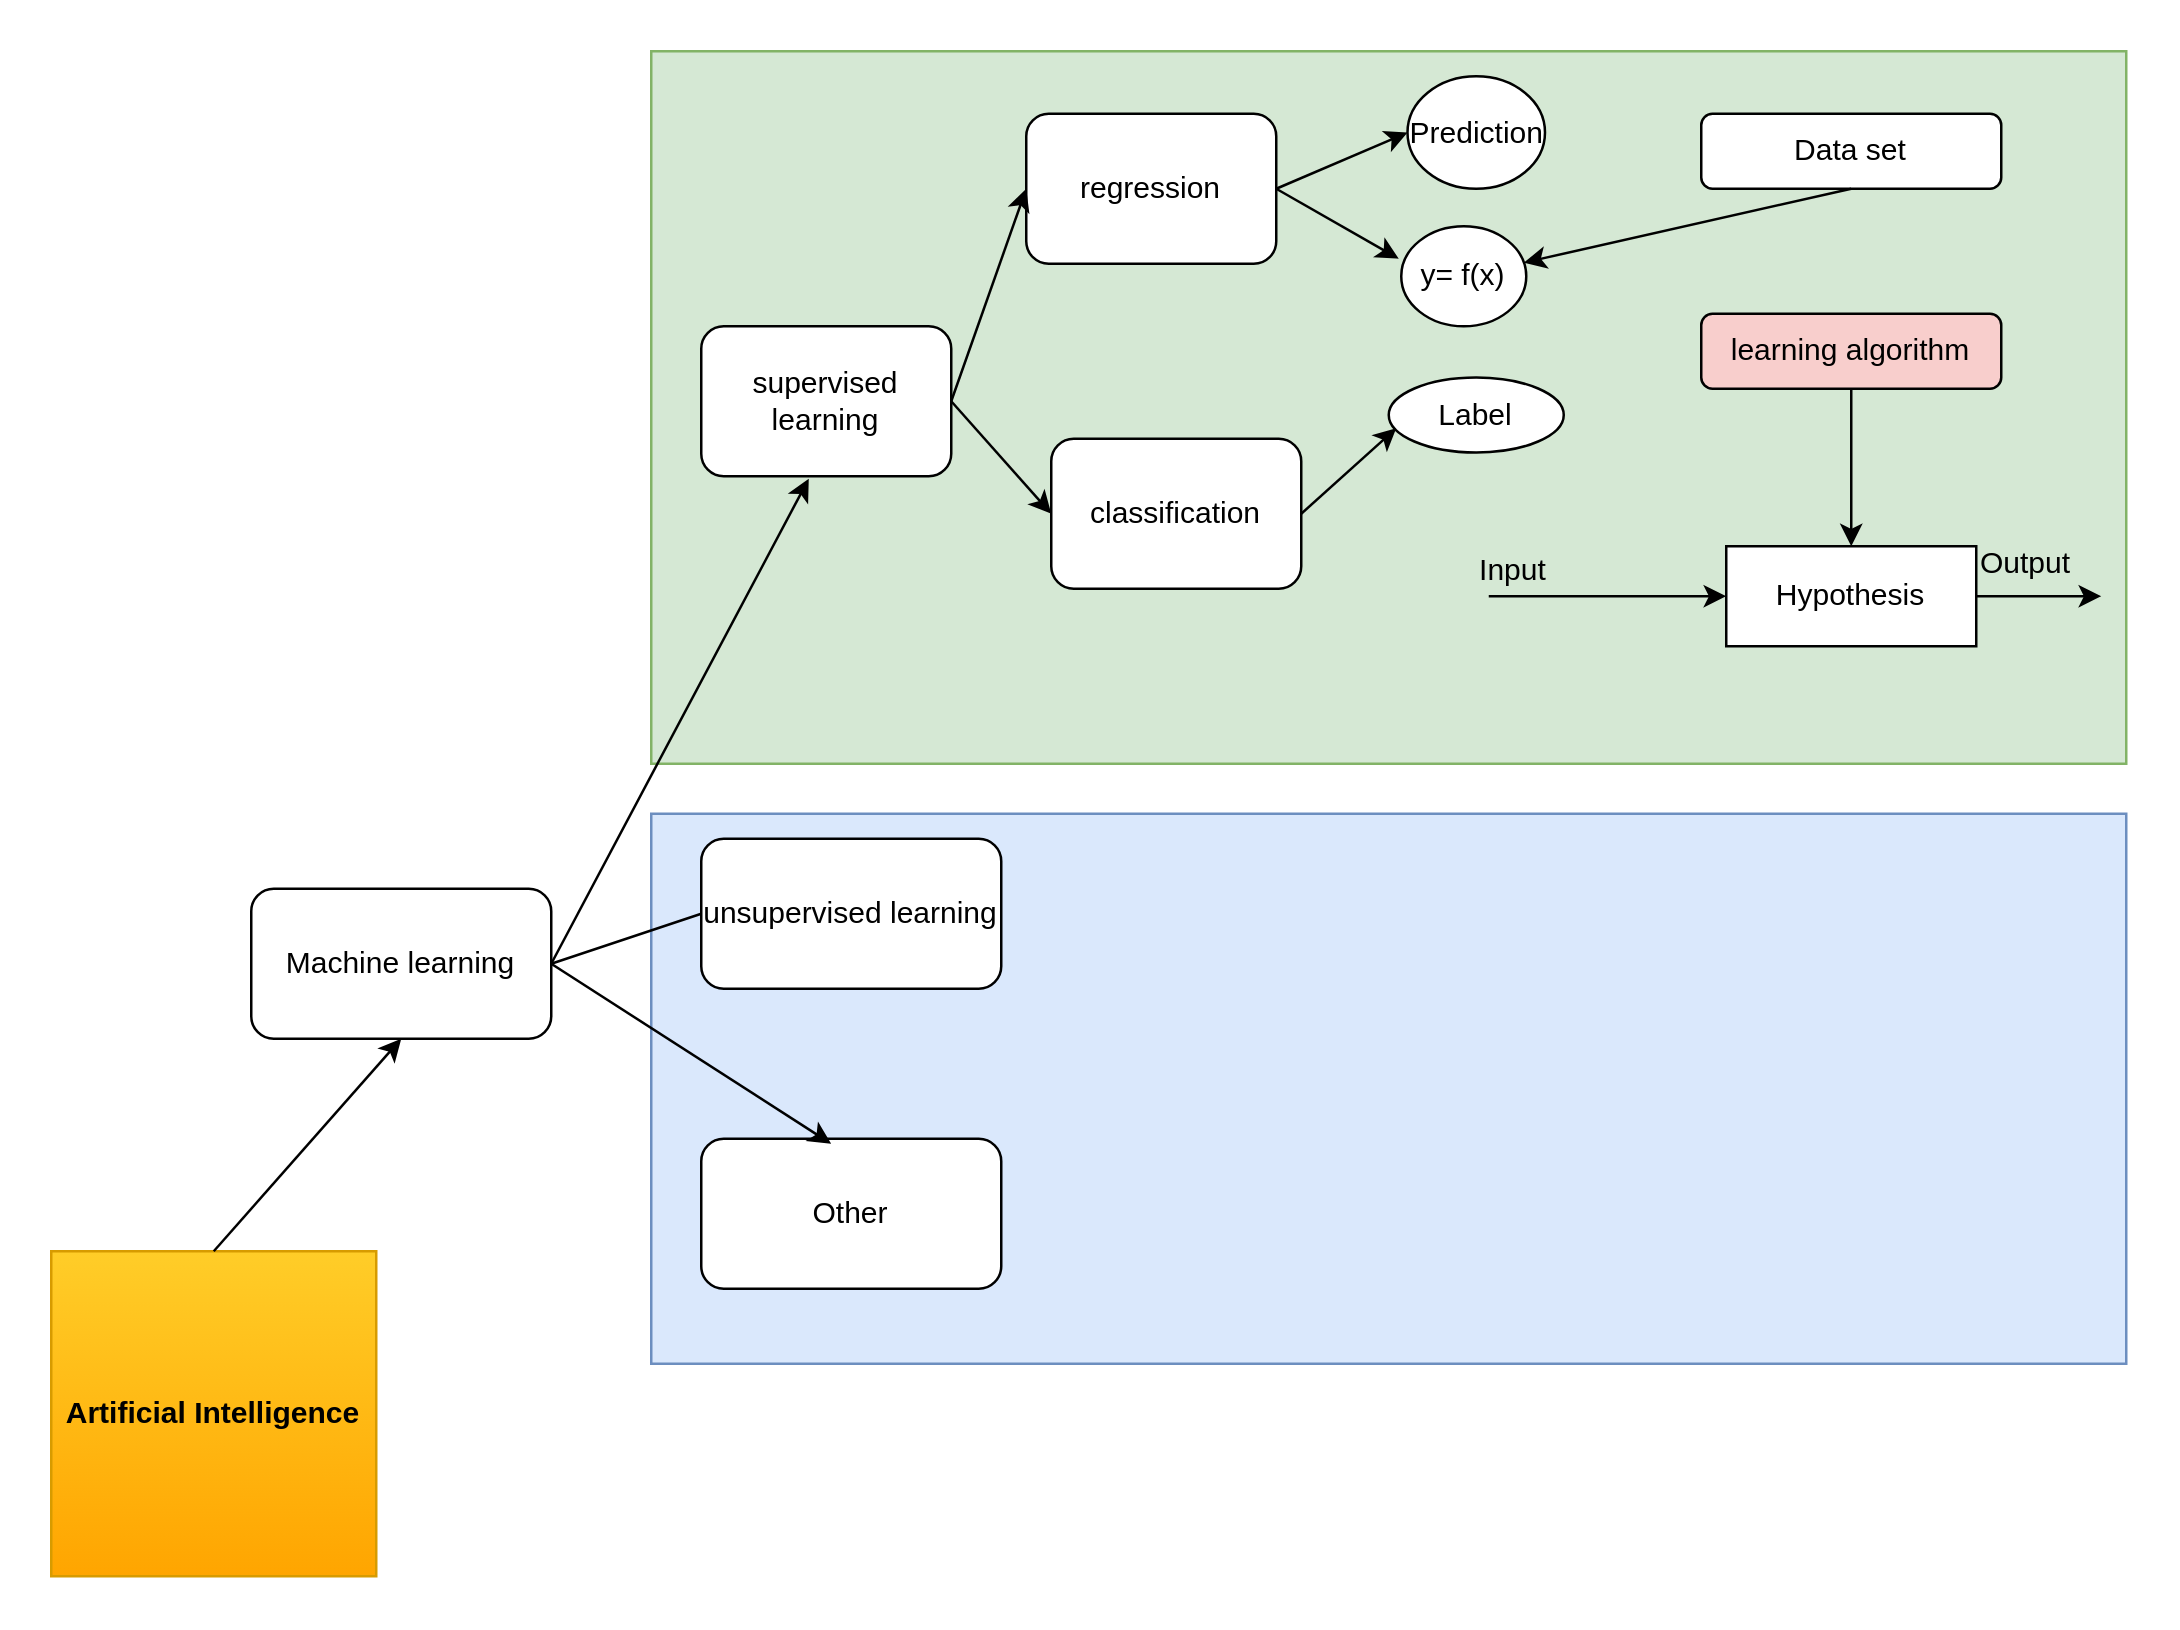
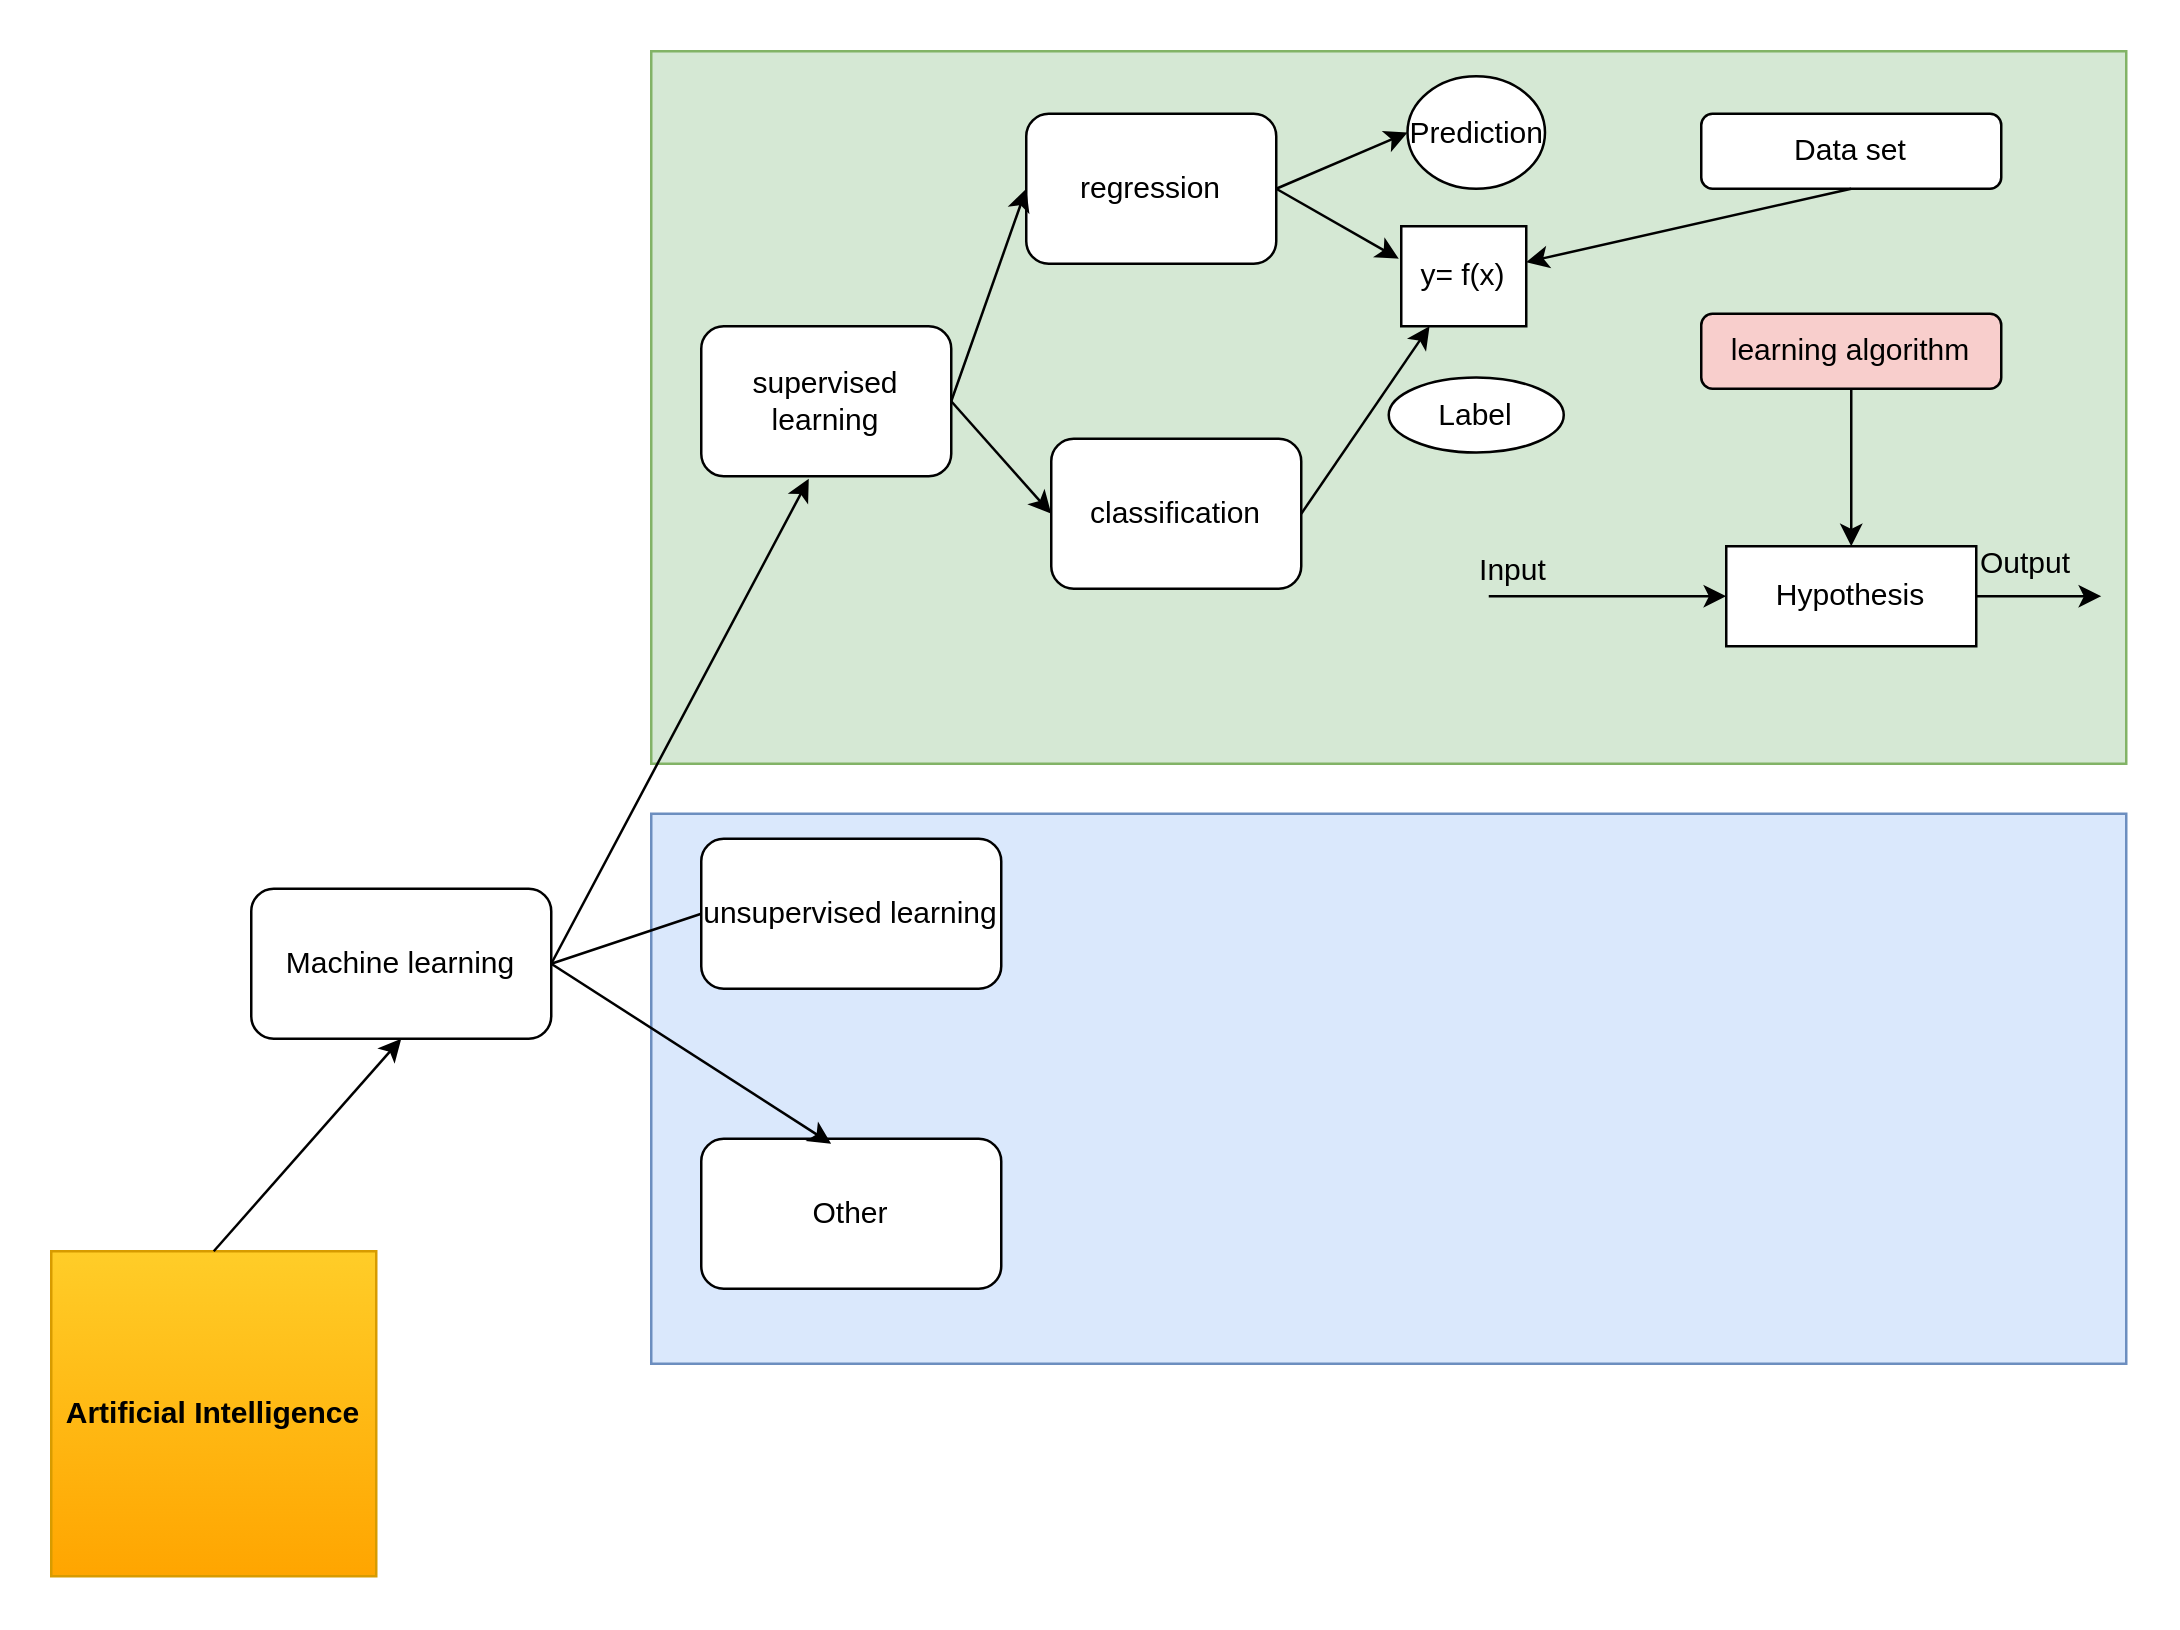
node "y= f(x)": shape ellipse -> rectangle
edge "classification" -> "Label": now "classification" -> "y= f(x)"
